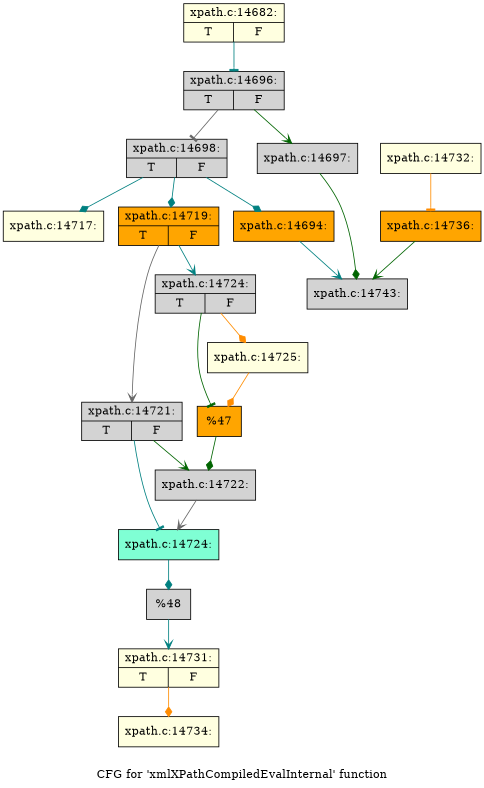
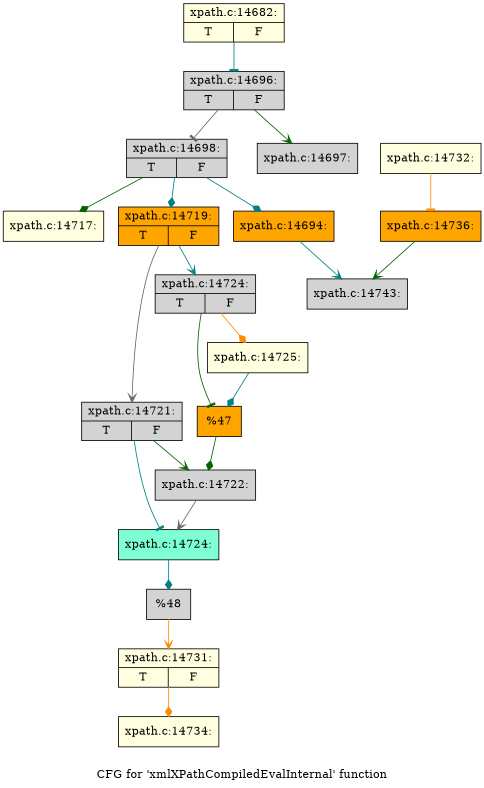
edge "xpath.c:14698:" -> "xpath.c:14717:": color teal -> darkgreen
edge "xpath.c:14697:" -> "xpath.c:14743:": removed
edge "xpath.c:14725:" -> "%47": color darkorange -> teal
edge "%48" -> "xpath.c:14731:": color teal -> darkorange
